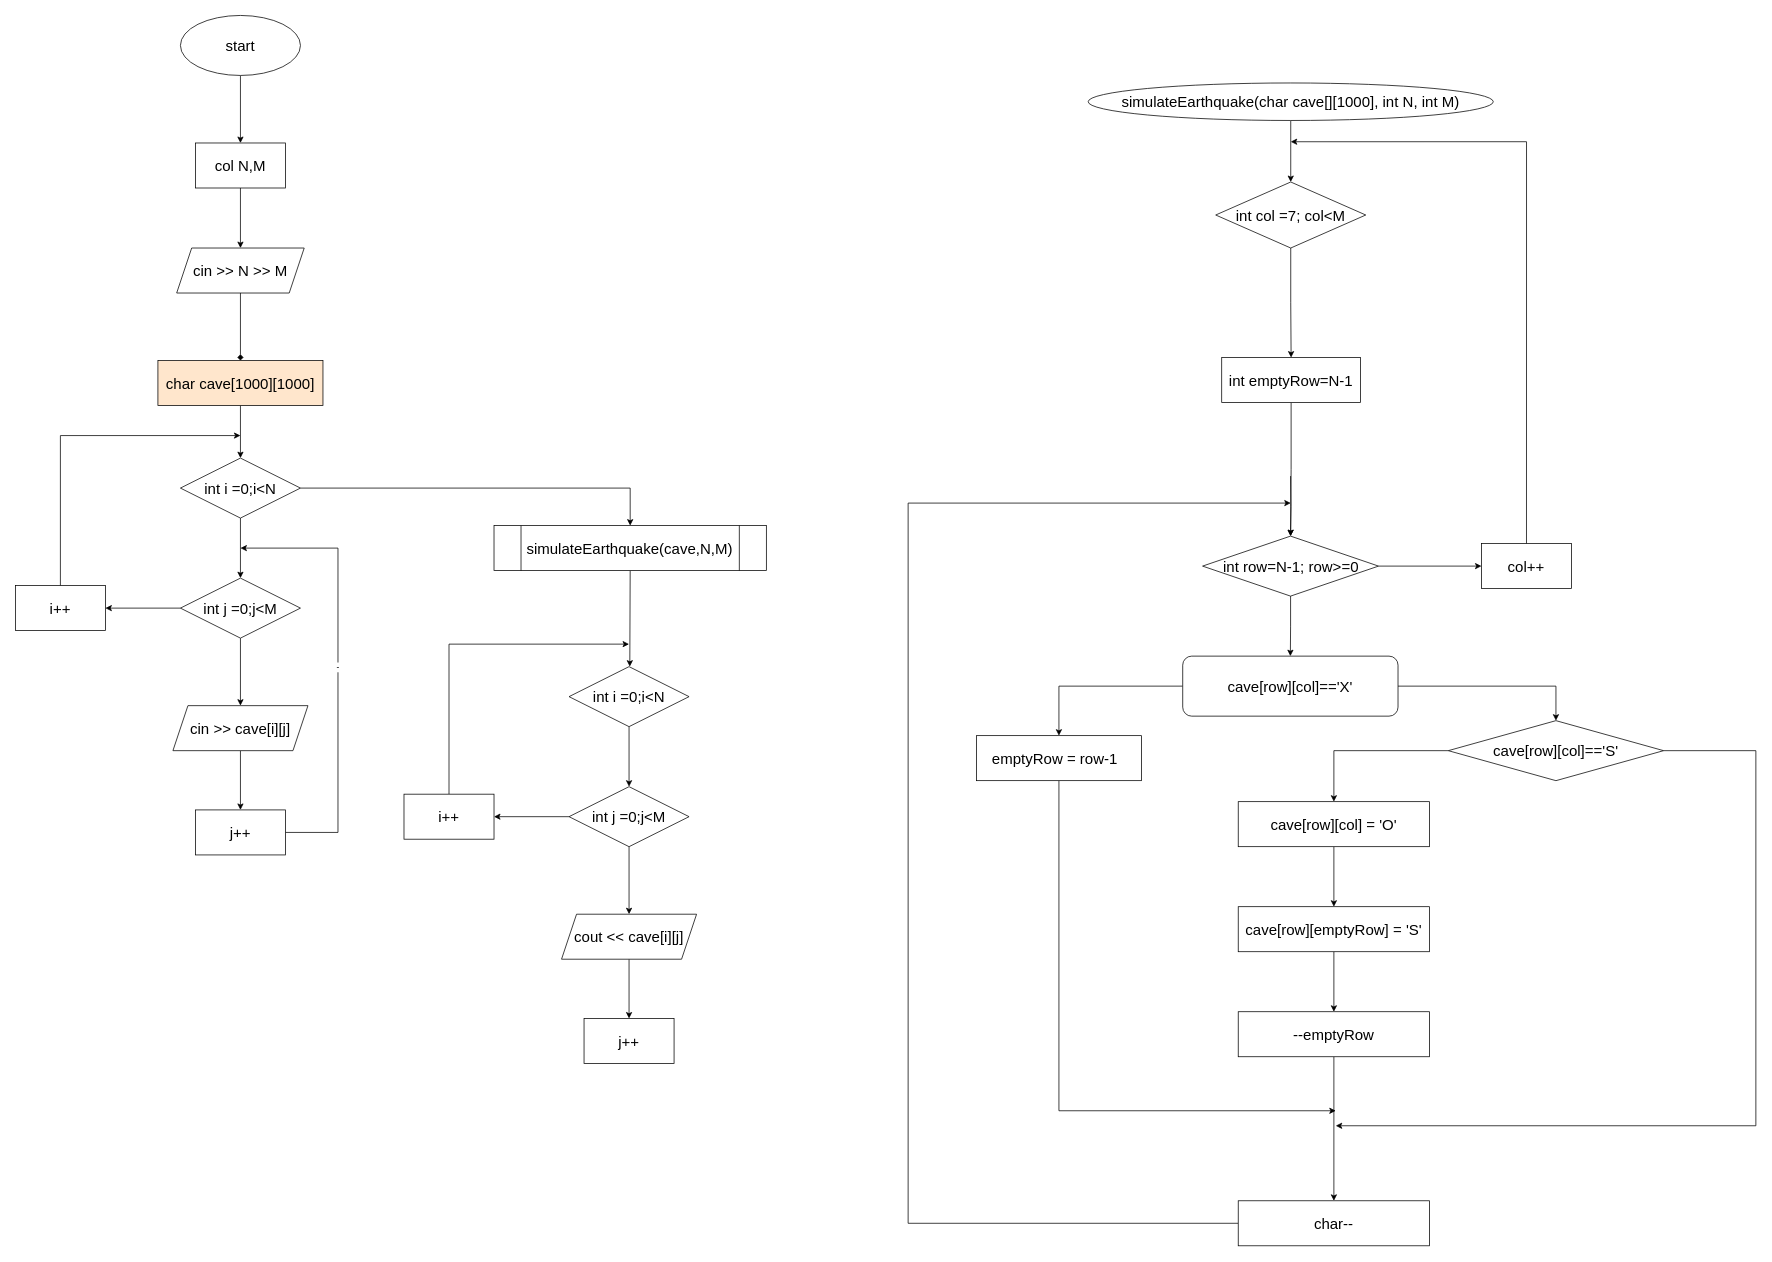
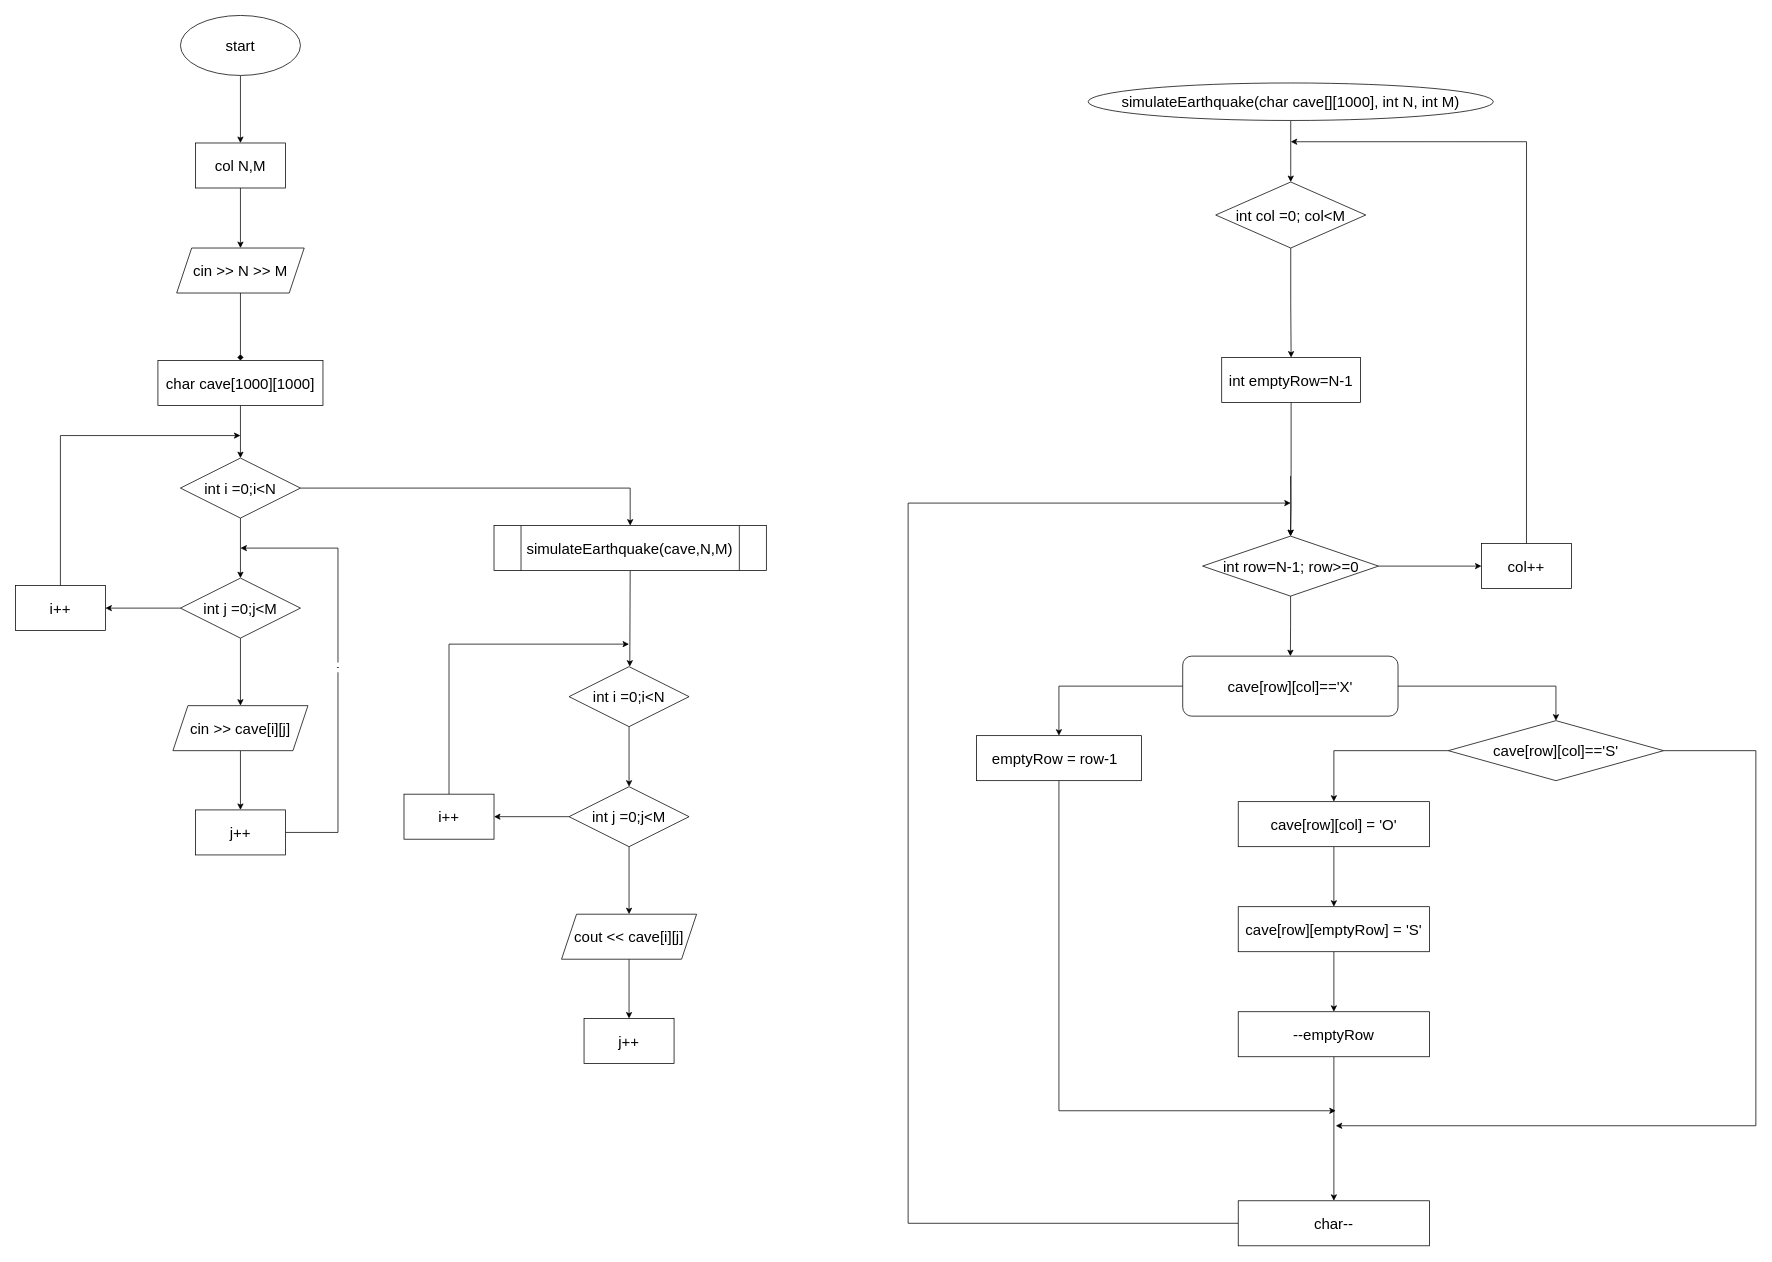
node "int col =7; col<M": label "int col =7; col<M" -> "int col =0; col<M"
node "char cave[1000][1000]": fillcolor #ffe6cc -> #ffffff
